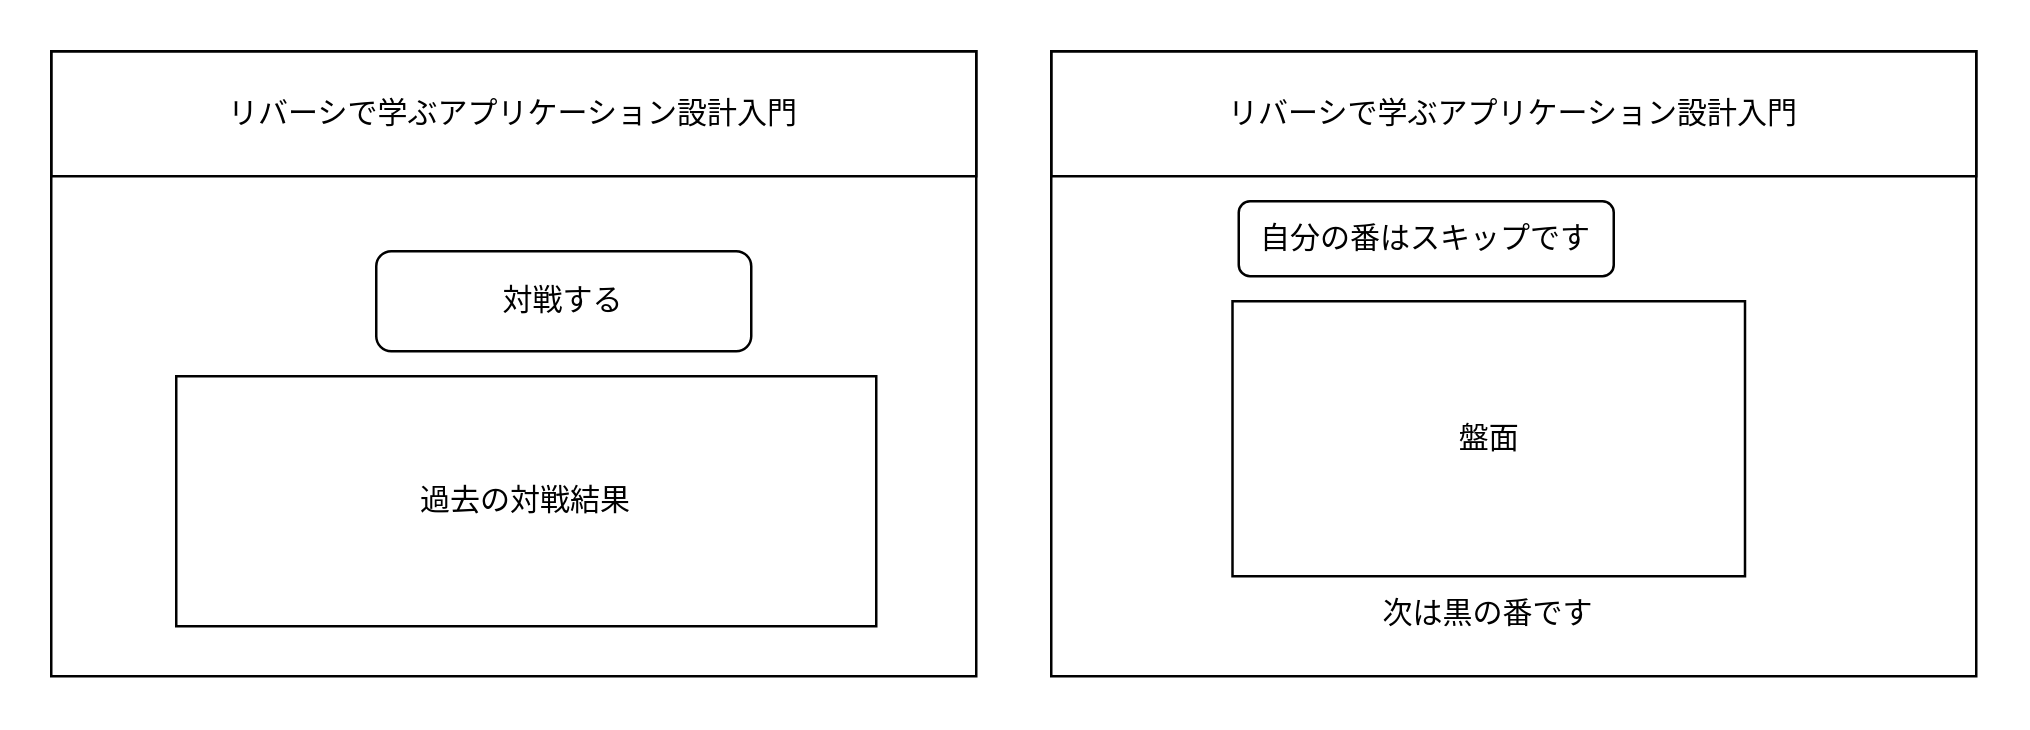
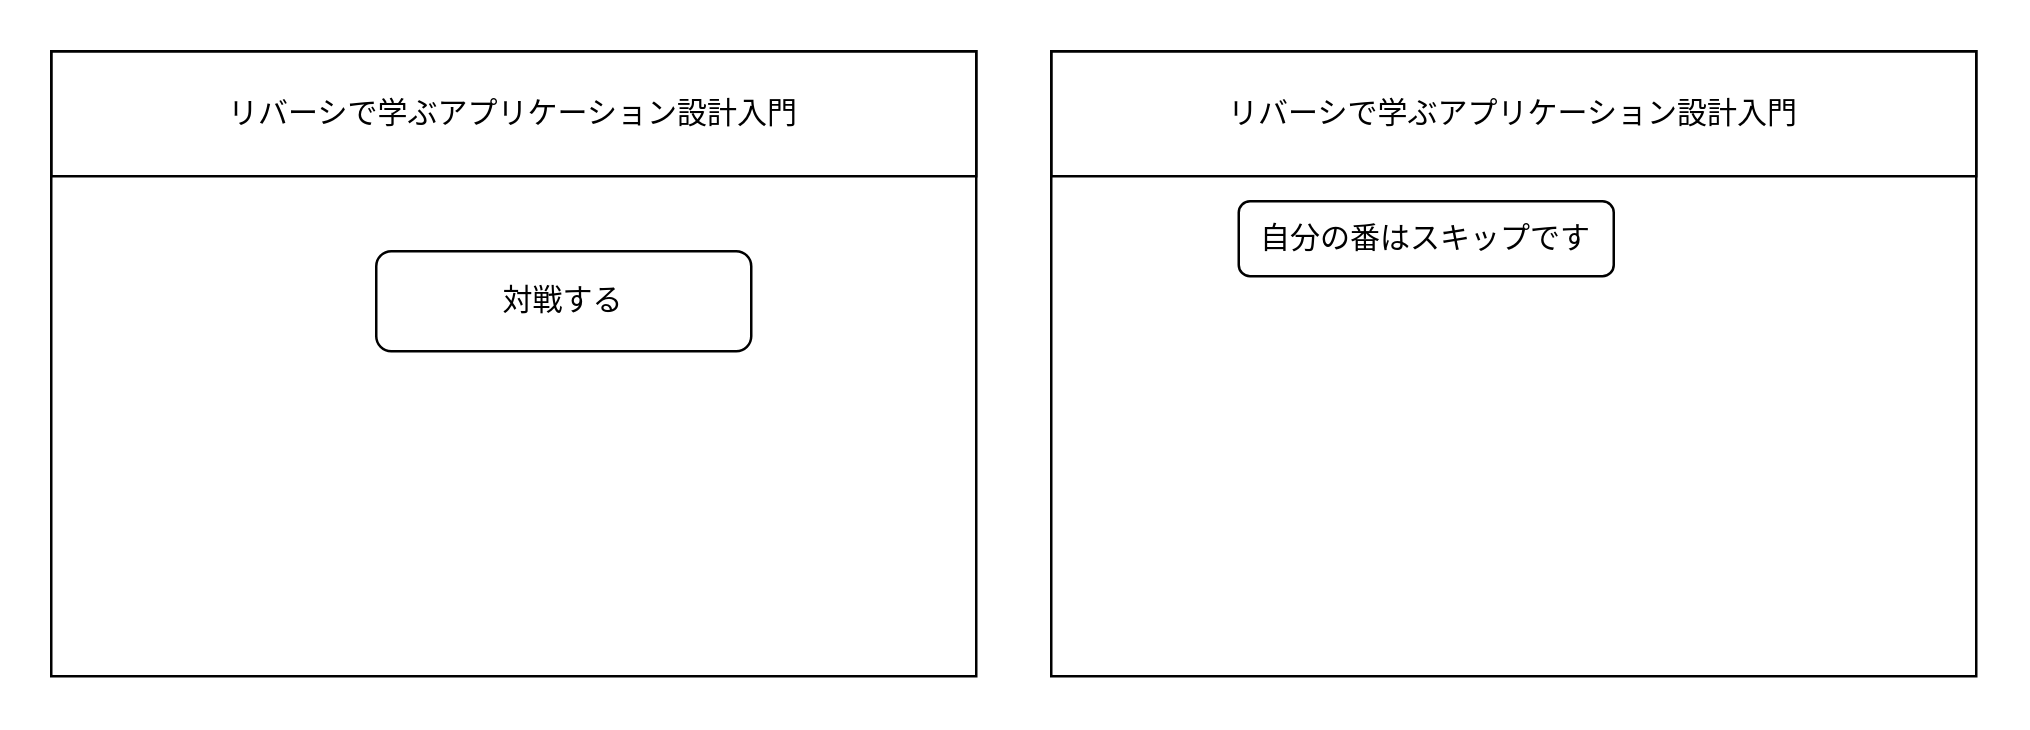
node "盤面": removed
node "過去の対戦結果": removed
node "次は黒の番です": removed
